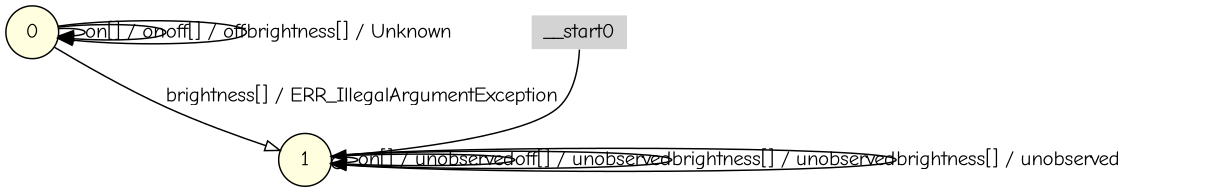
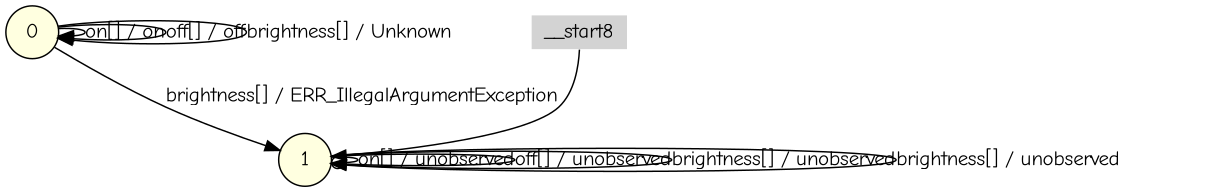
node "__start0": label "__start0" -> "__start8"
edge "0" -> "1": arrowhead onormal -> normal
